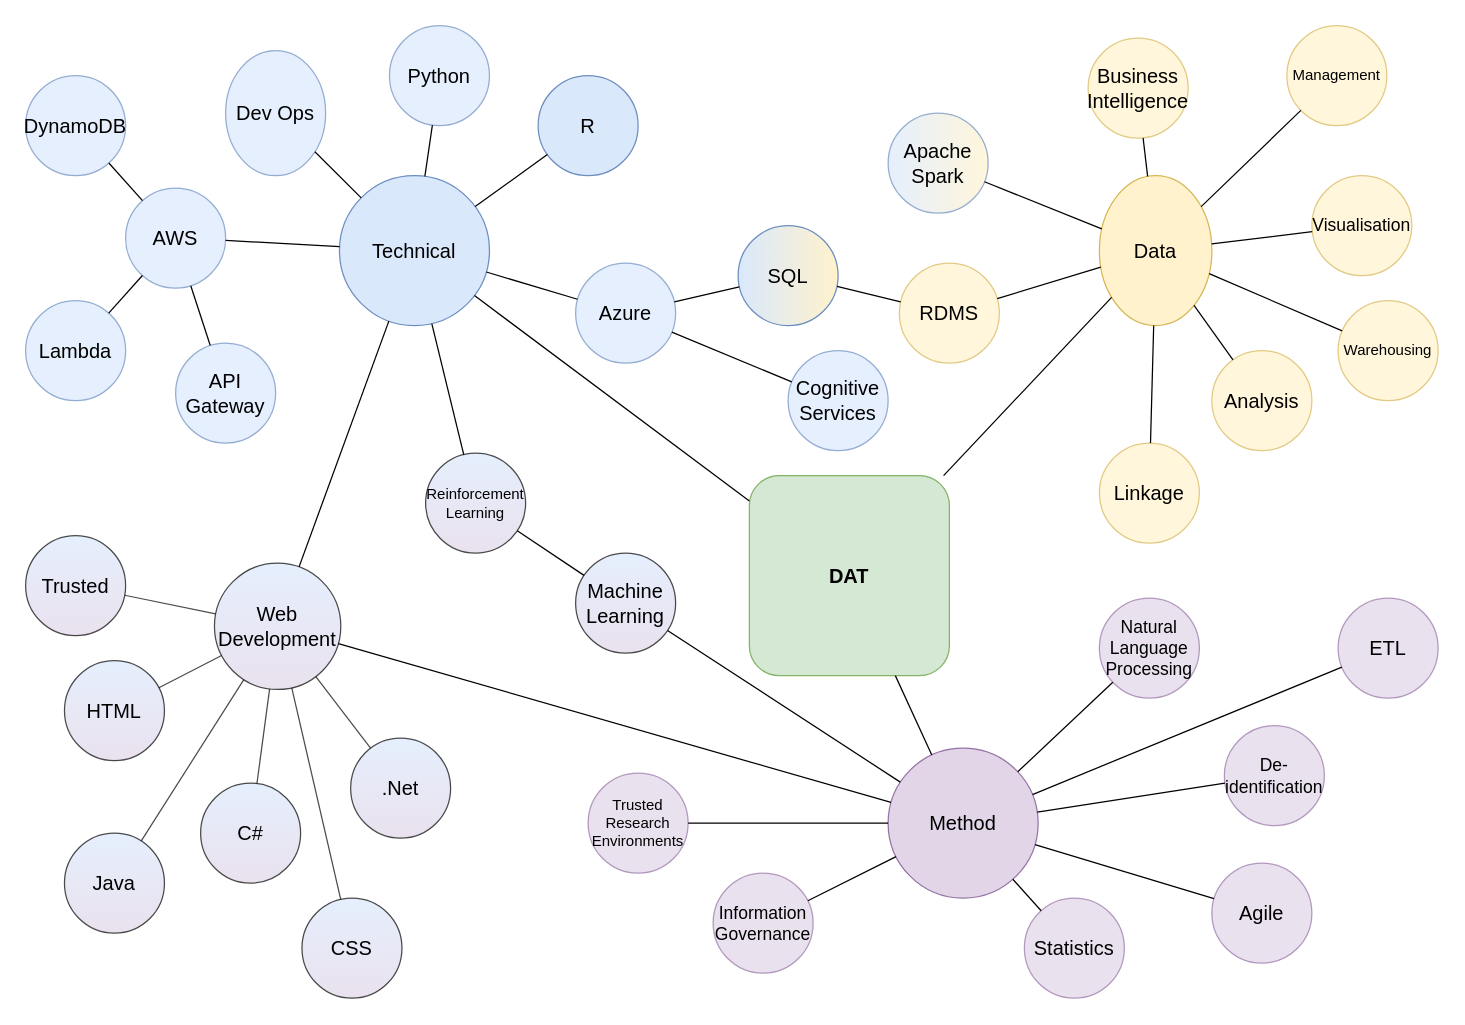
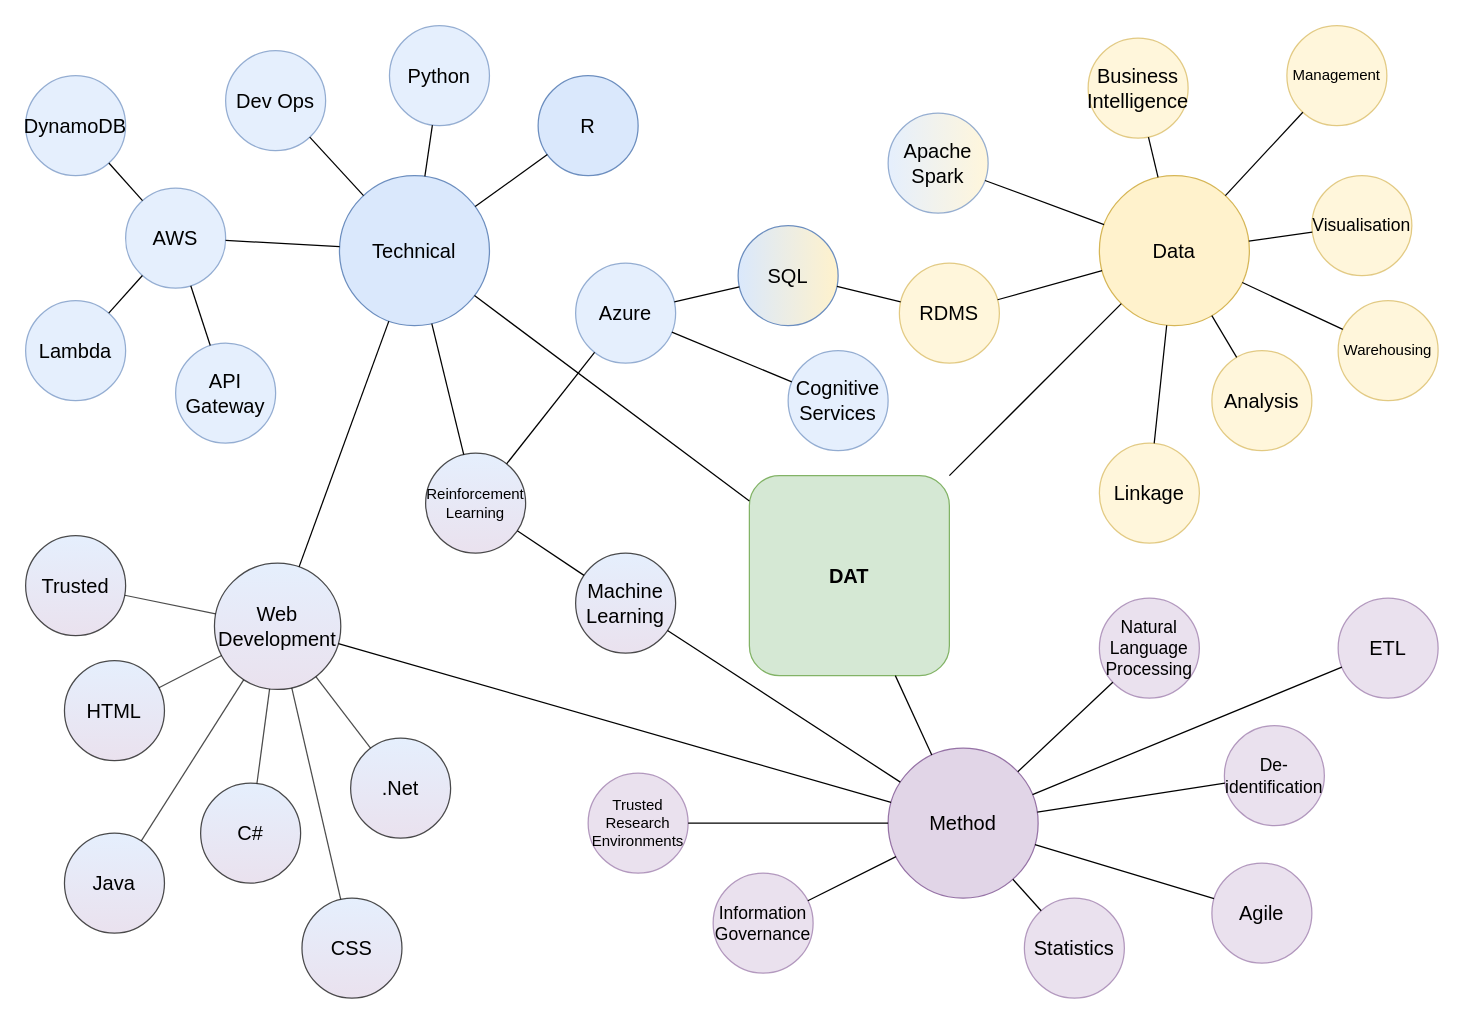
node "Dev Ops": size 100x125 -> 100x100
node "Data": size 113x150 -> 150x150
edge "Technical" -- "Azure": now "Reinforcement Learning" -- "Azure"
